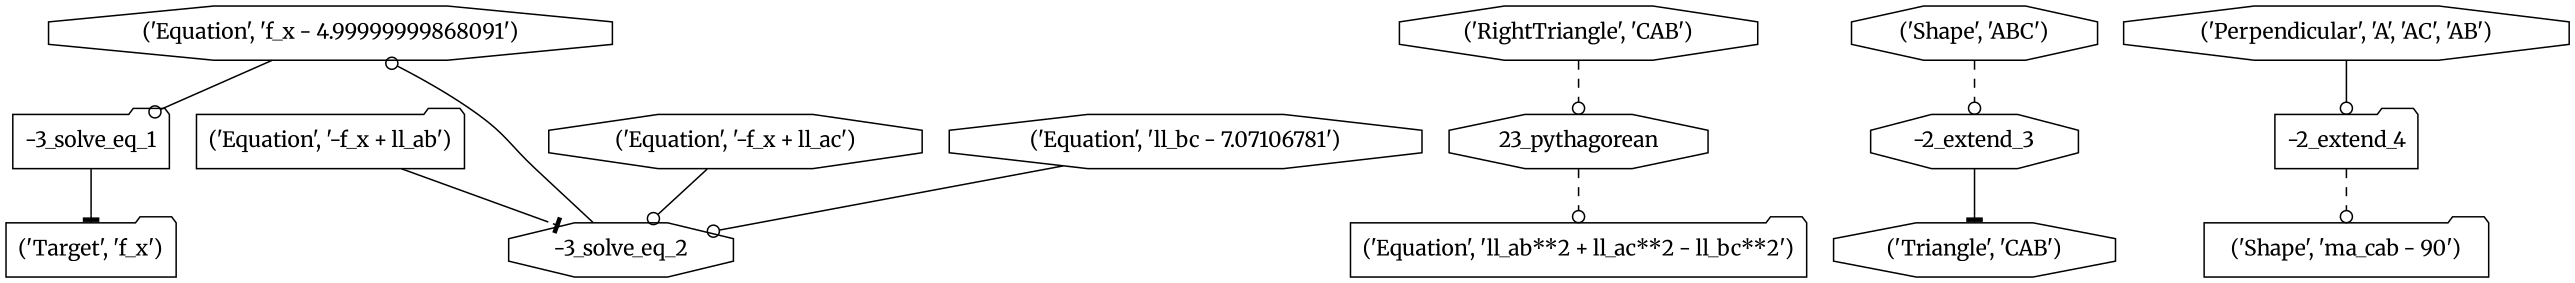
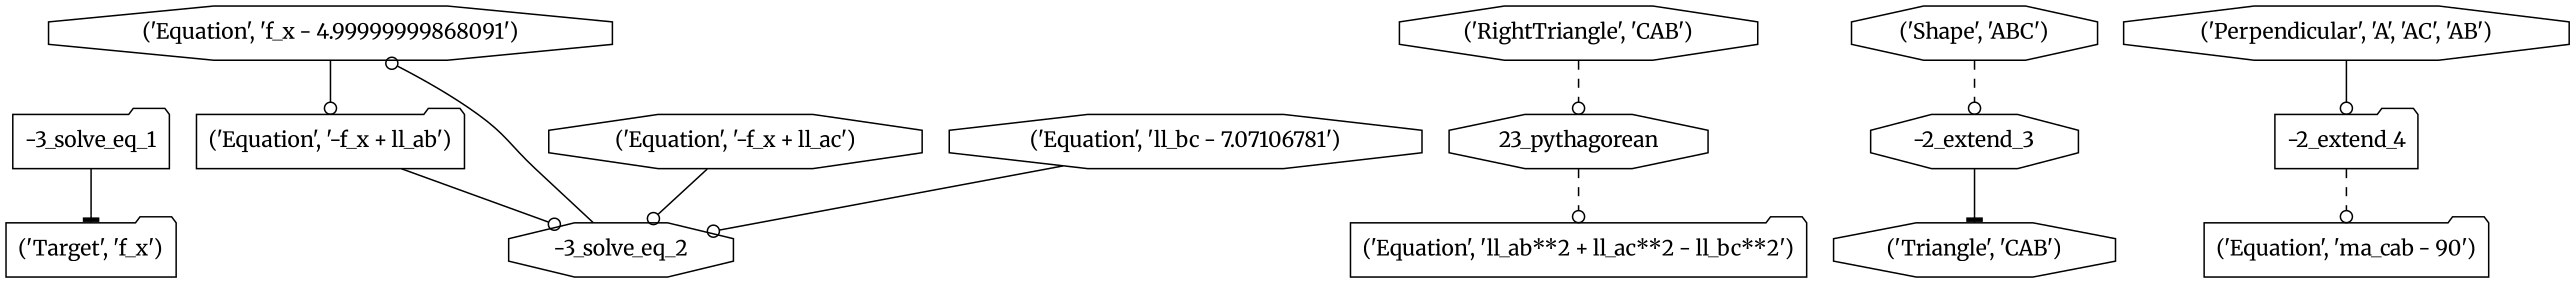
edge "('Equation', 'f_x - 4.99999999868091')" -> "-3_solve_eq_1": now "('Equation', 'f_x - 4.99999999868091')" -> "('Equation', '-f_x + ll_ab')"
edge "('Equation', '-f_x + ll_ab')" -> "-3_solve_eq_2": arrowhead tee -> odot
node "('Shape', 'ma_cab - 90')": label "('Shape', 'ma_cab - 90')" -> "('Equation', 'ma_cab - 90')"
